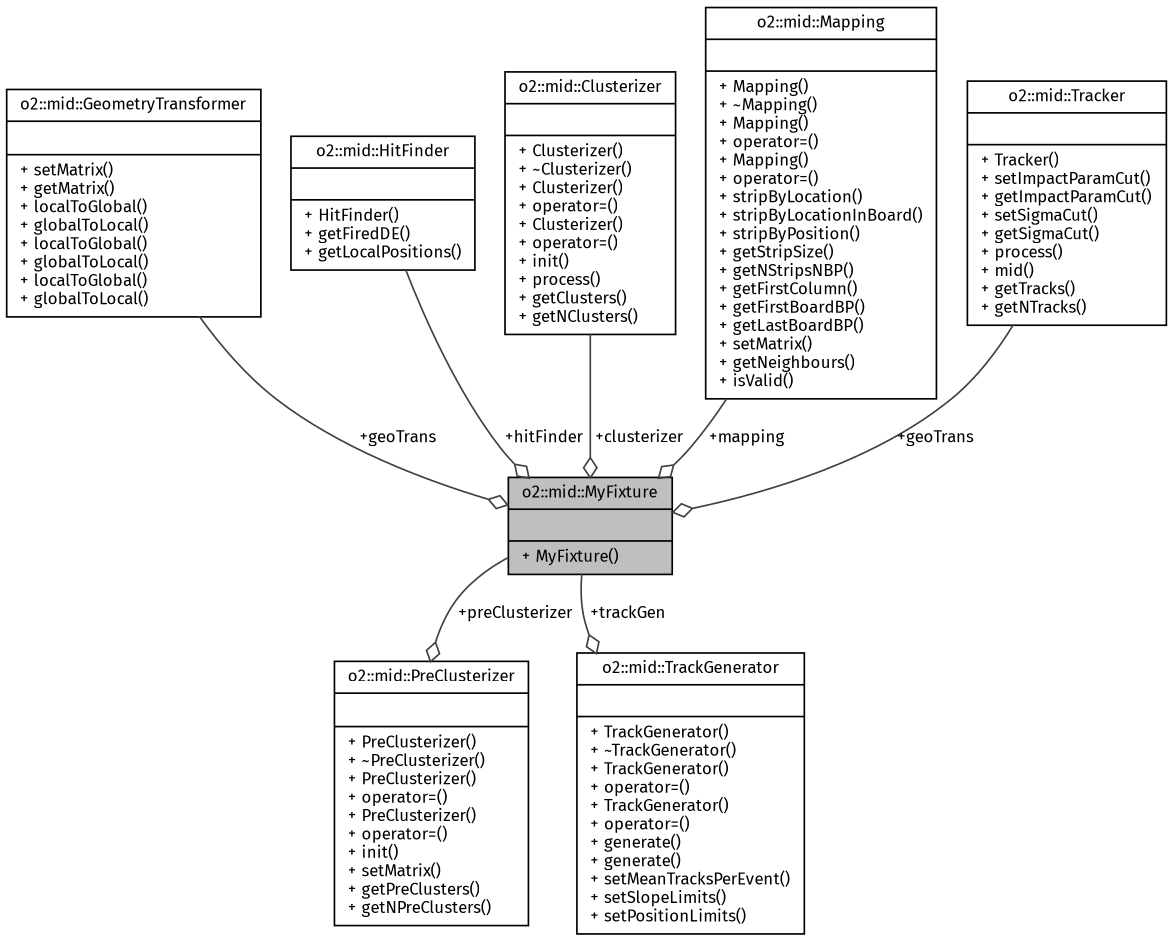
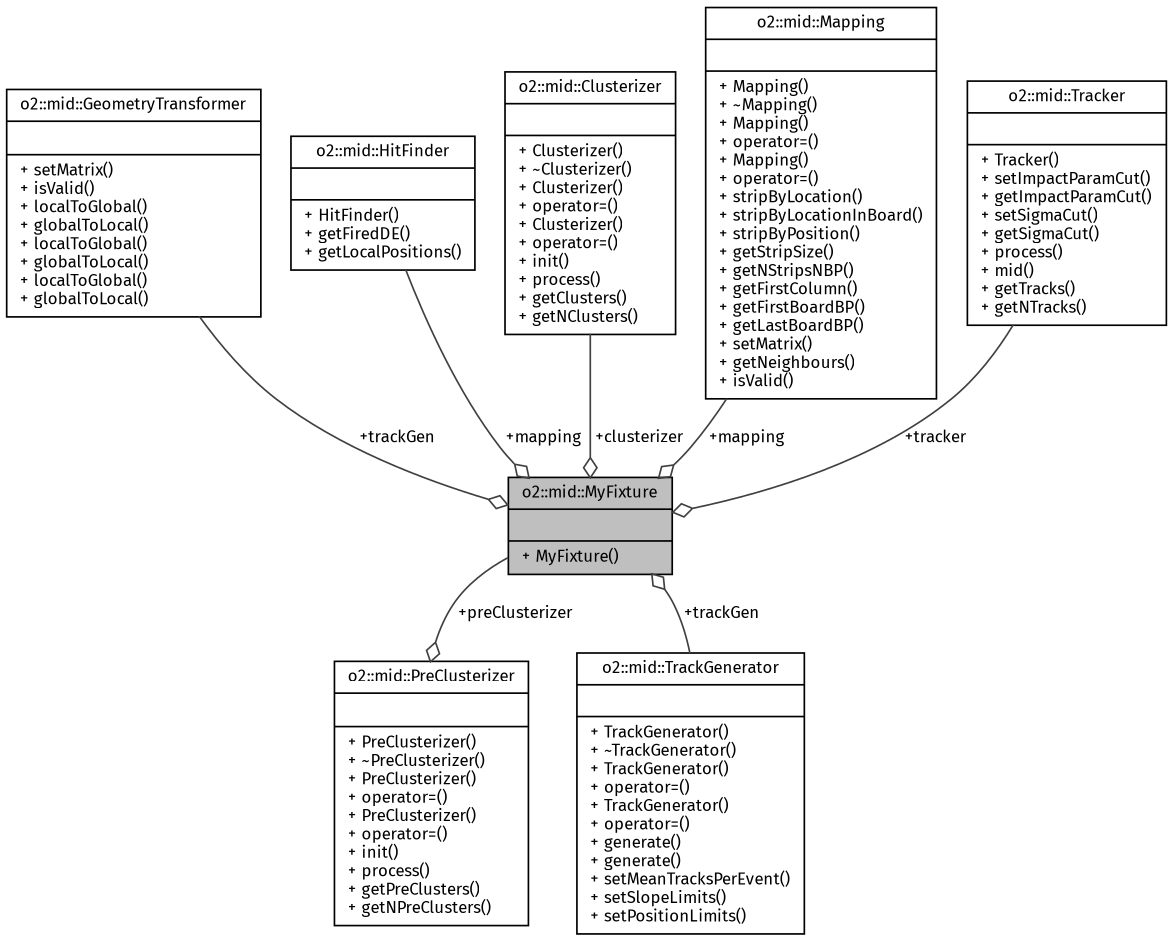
node "o2::mid::GeometryTransformer": text "+ getMatrix()" -> "+ isValid()"
edge "o2::mid::GeometryTransformer" -> "o2::mid::MyFixture": label " +geoTrans" -> " +trackGen"
edge "o2::mid::HitFinder" -> "o2::mid::MyFixture": label " +hitFinder" -> " +mapping"
edge "o2::mid::Tracker" -> "o2::mid::MyFixture": label " +geoTrans" -> " +tracker"
edge "o2::mid::MyFixture" -> "o2::mid::TrackGenerator": reversed
node "o2::mid::PreClusterizer": text "+ setMatrix()" -> "+ process()"
